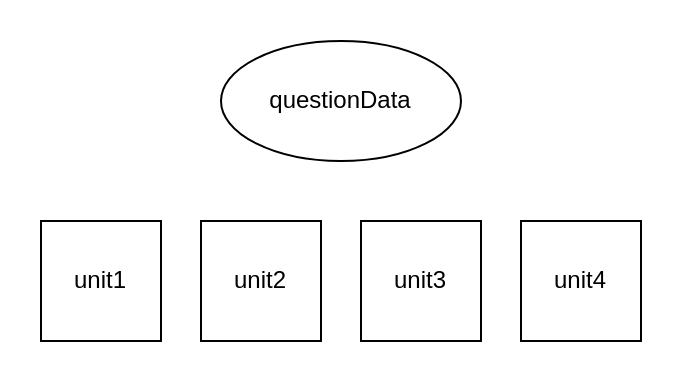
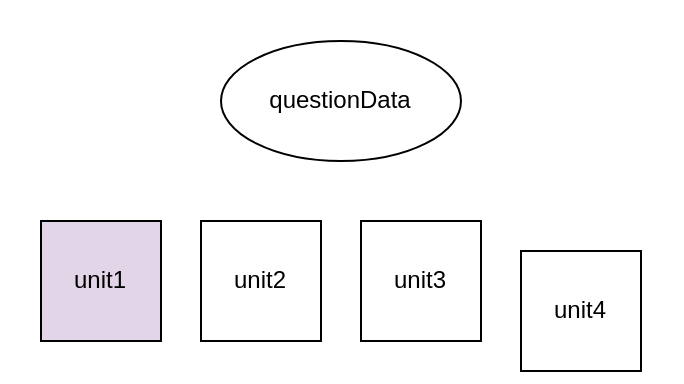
node "unit1": fillcolor #ffffff -> #e1d5e7
node "unit4": moved (581, 281) -> (581, 311)
